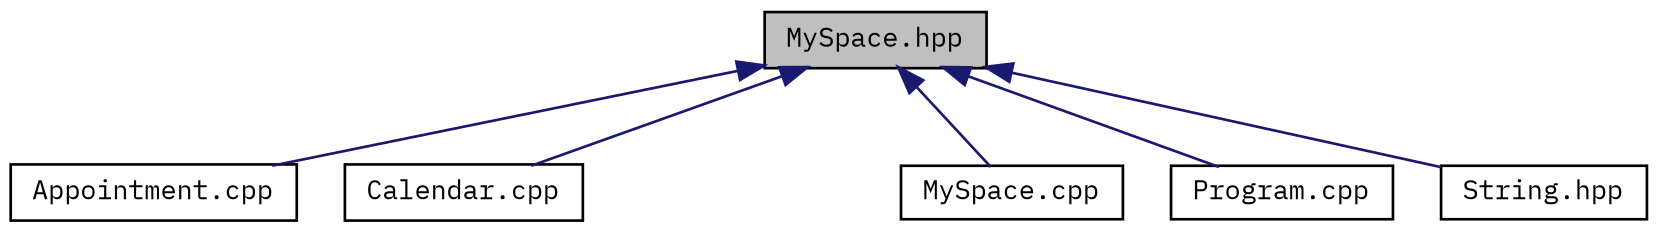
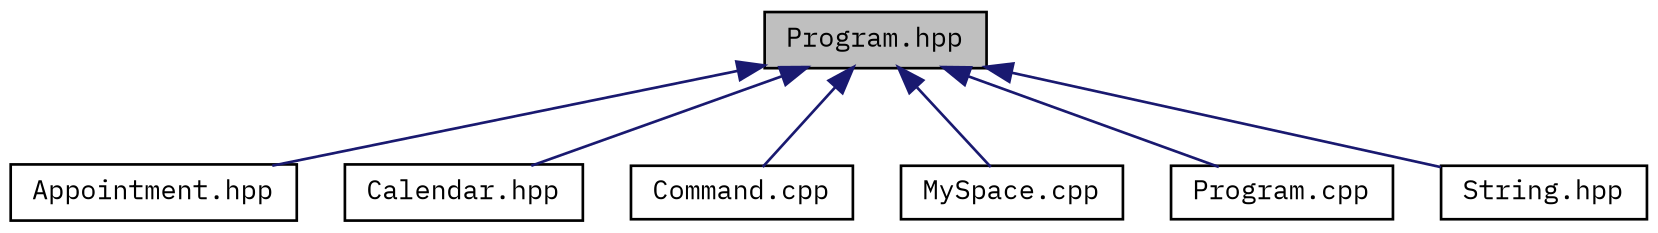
node "MySpace.hpp": label "MySpace.hpp" -> "Program.hpp"
node "Appointment.cpp": label "Appointment.cpp" -> "Appointment.hpp"
node "Calendar.cpp": label "Calendar.cpp" -> "Calendar.hpp"
node "Command.cpp": added
